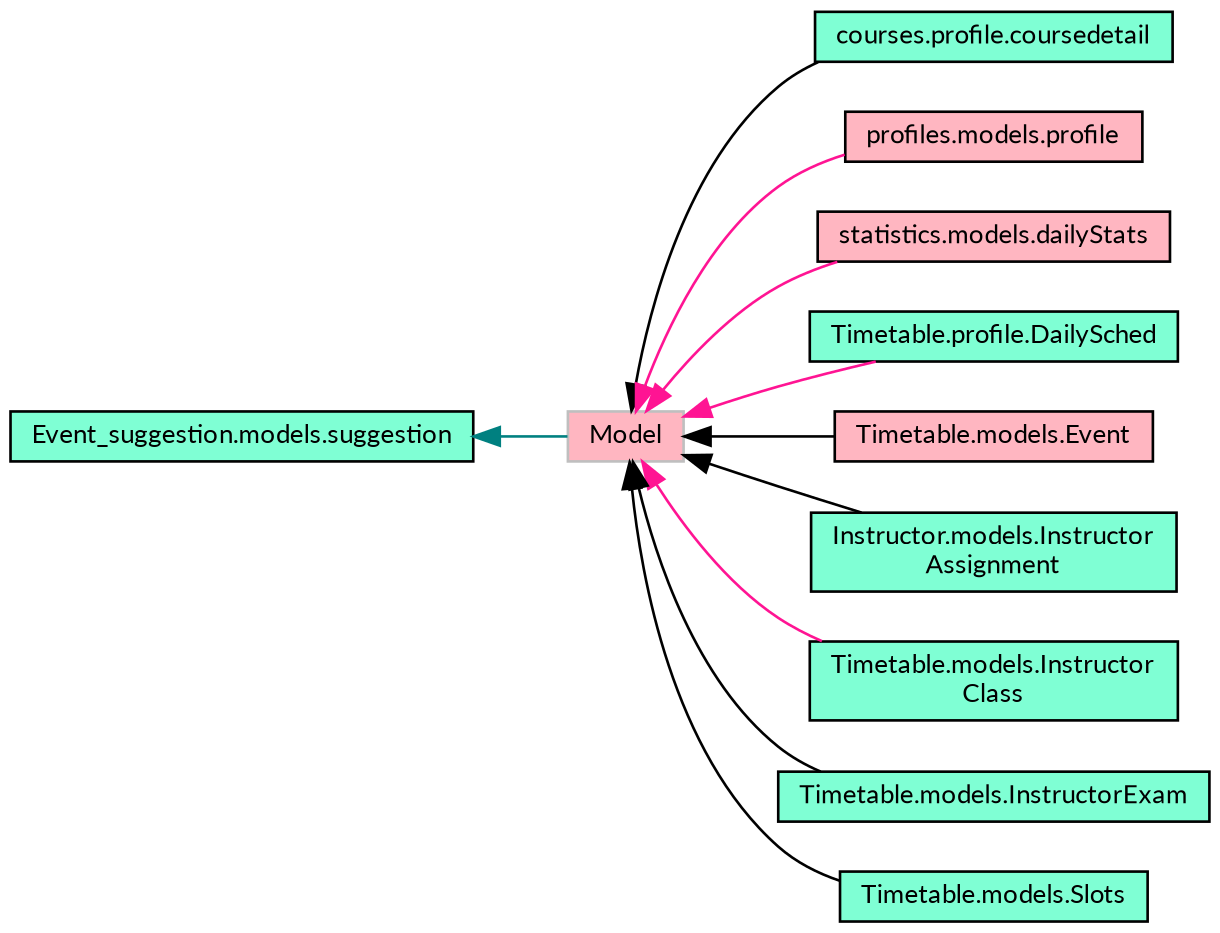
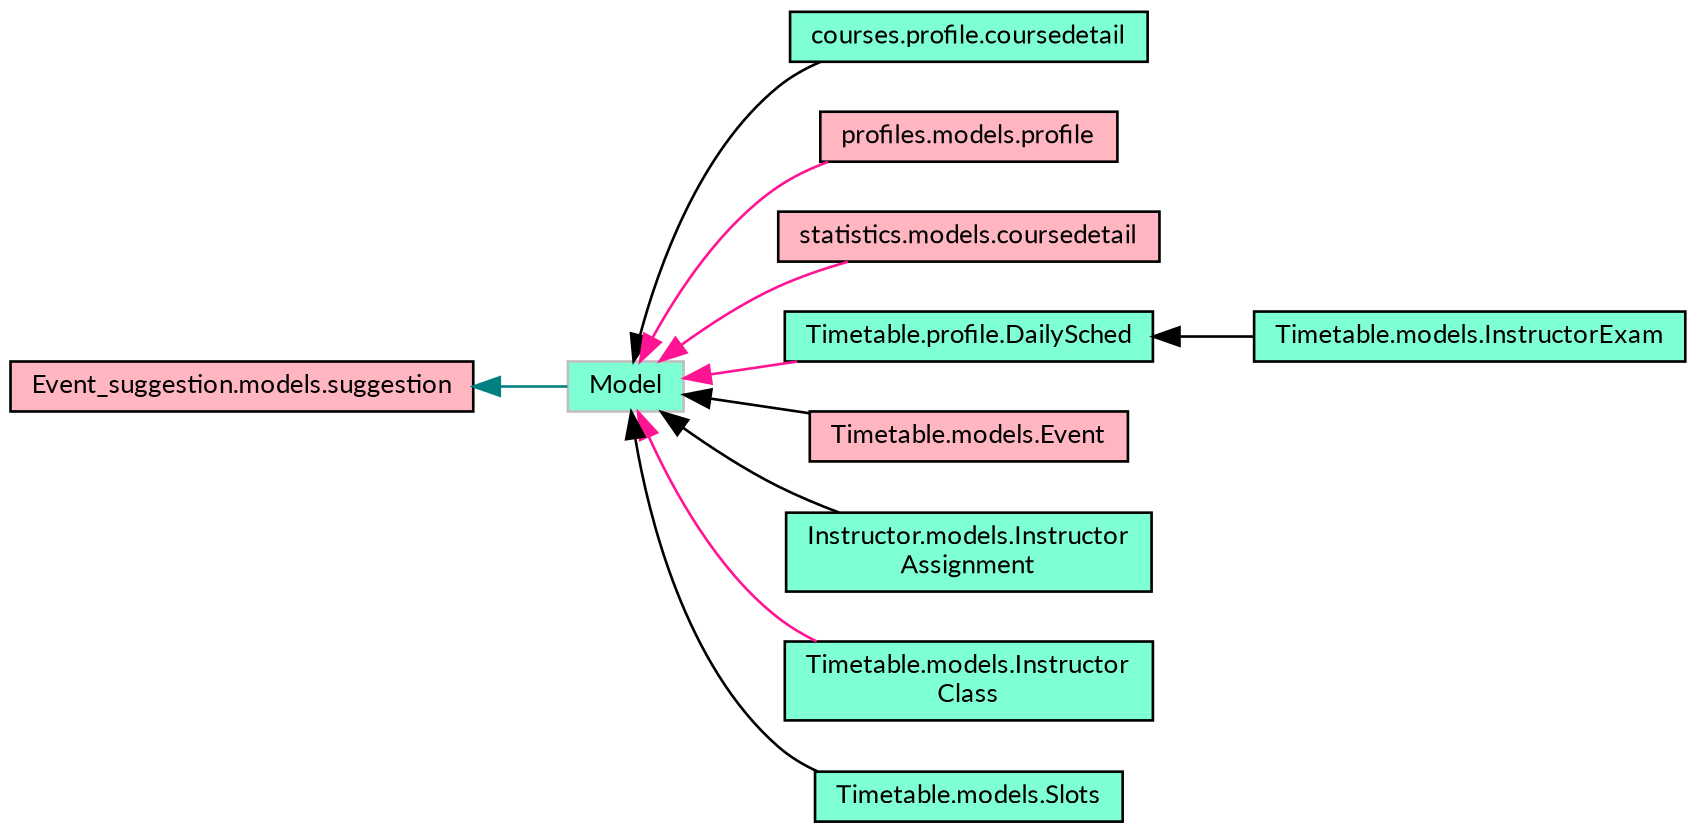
node "statistics.models.dailyStats": label "statistics.models.dailyStats" -> "statistics.models.coursedetail"
node "Event_suggestion.models.suggestion": fillcolor aquamarine -> lightpink
node "Model": fillcolor lightpink -> aquamarine
edge "Timetable.models.InstructorExam" -> "Model": now "Timetable.models.InstructorExam" -> "Timetable.profile.DailySched"
